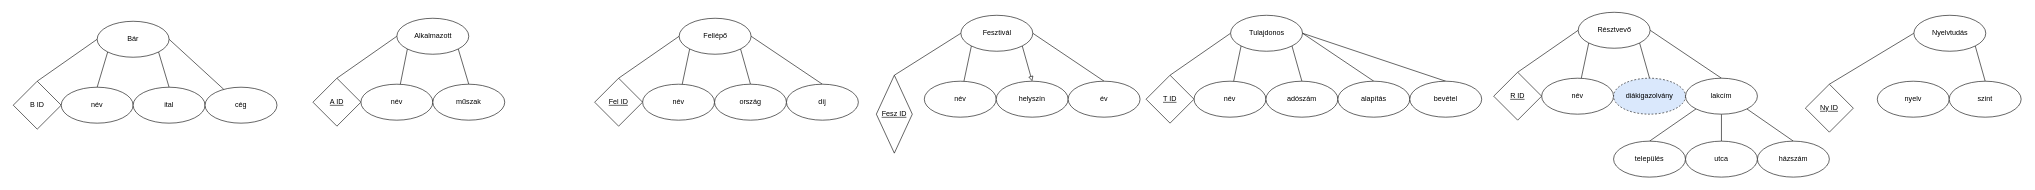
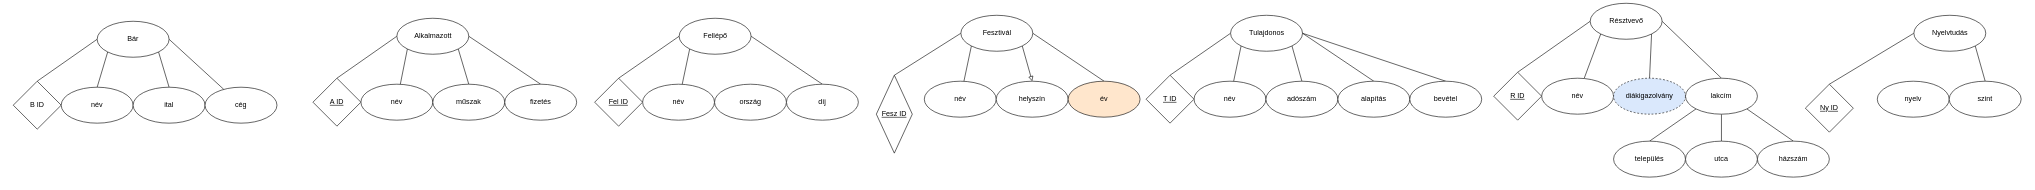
node "Résztvevő": moved (1615, 30) -> (1627, 21)
edge "Alkalmazott" -- "fizetés": added
edge "Fellépő" -- "ország": removed
node "év": fillcolor #ffffff -> #ffe6cc
node "fizetés": added
